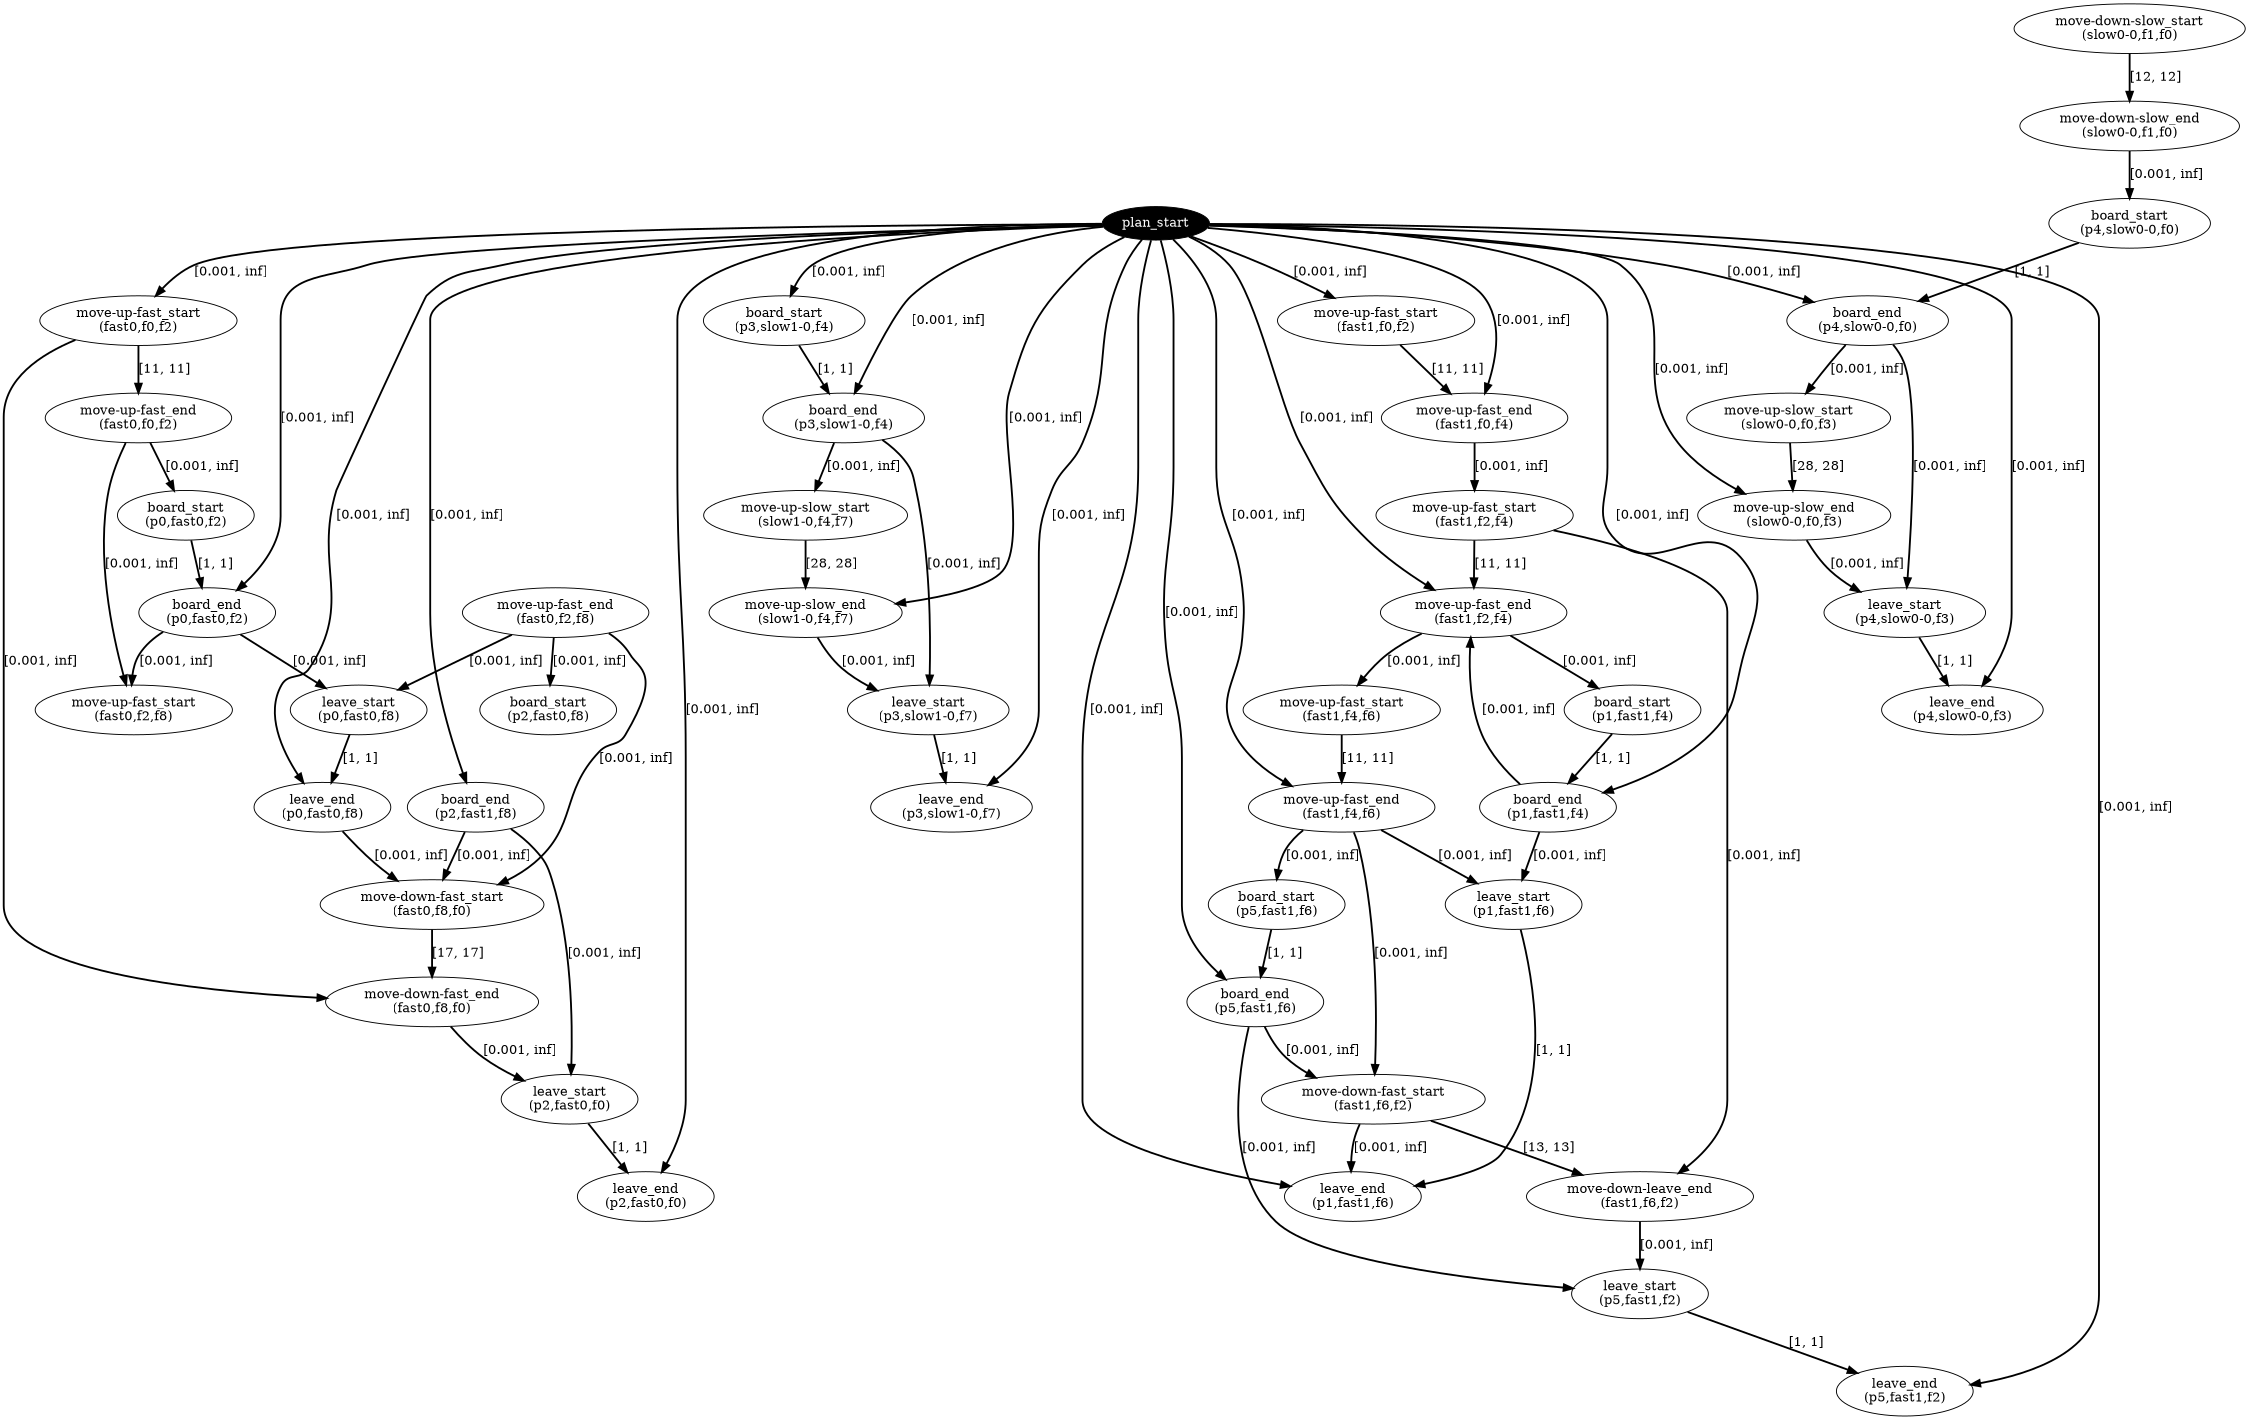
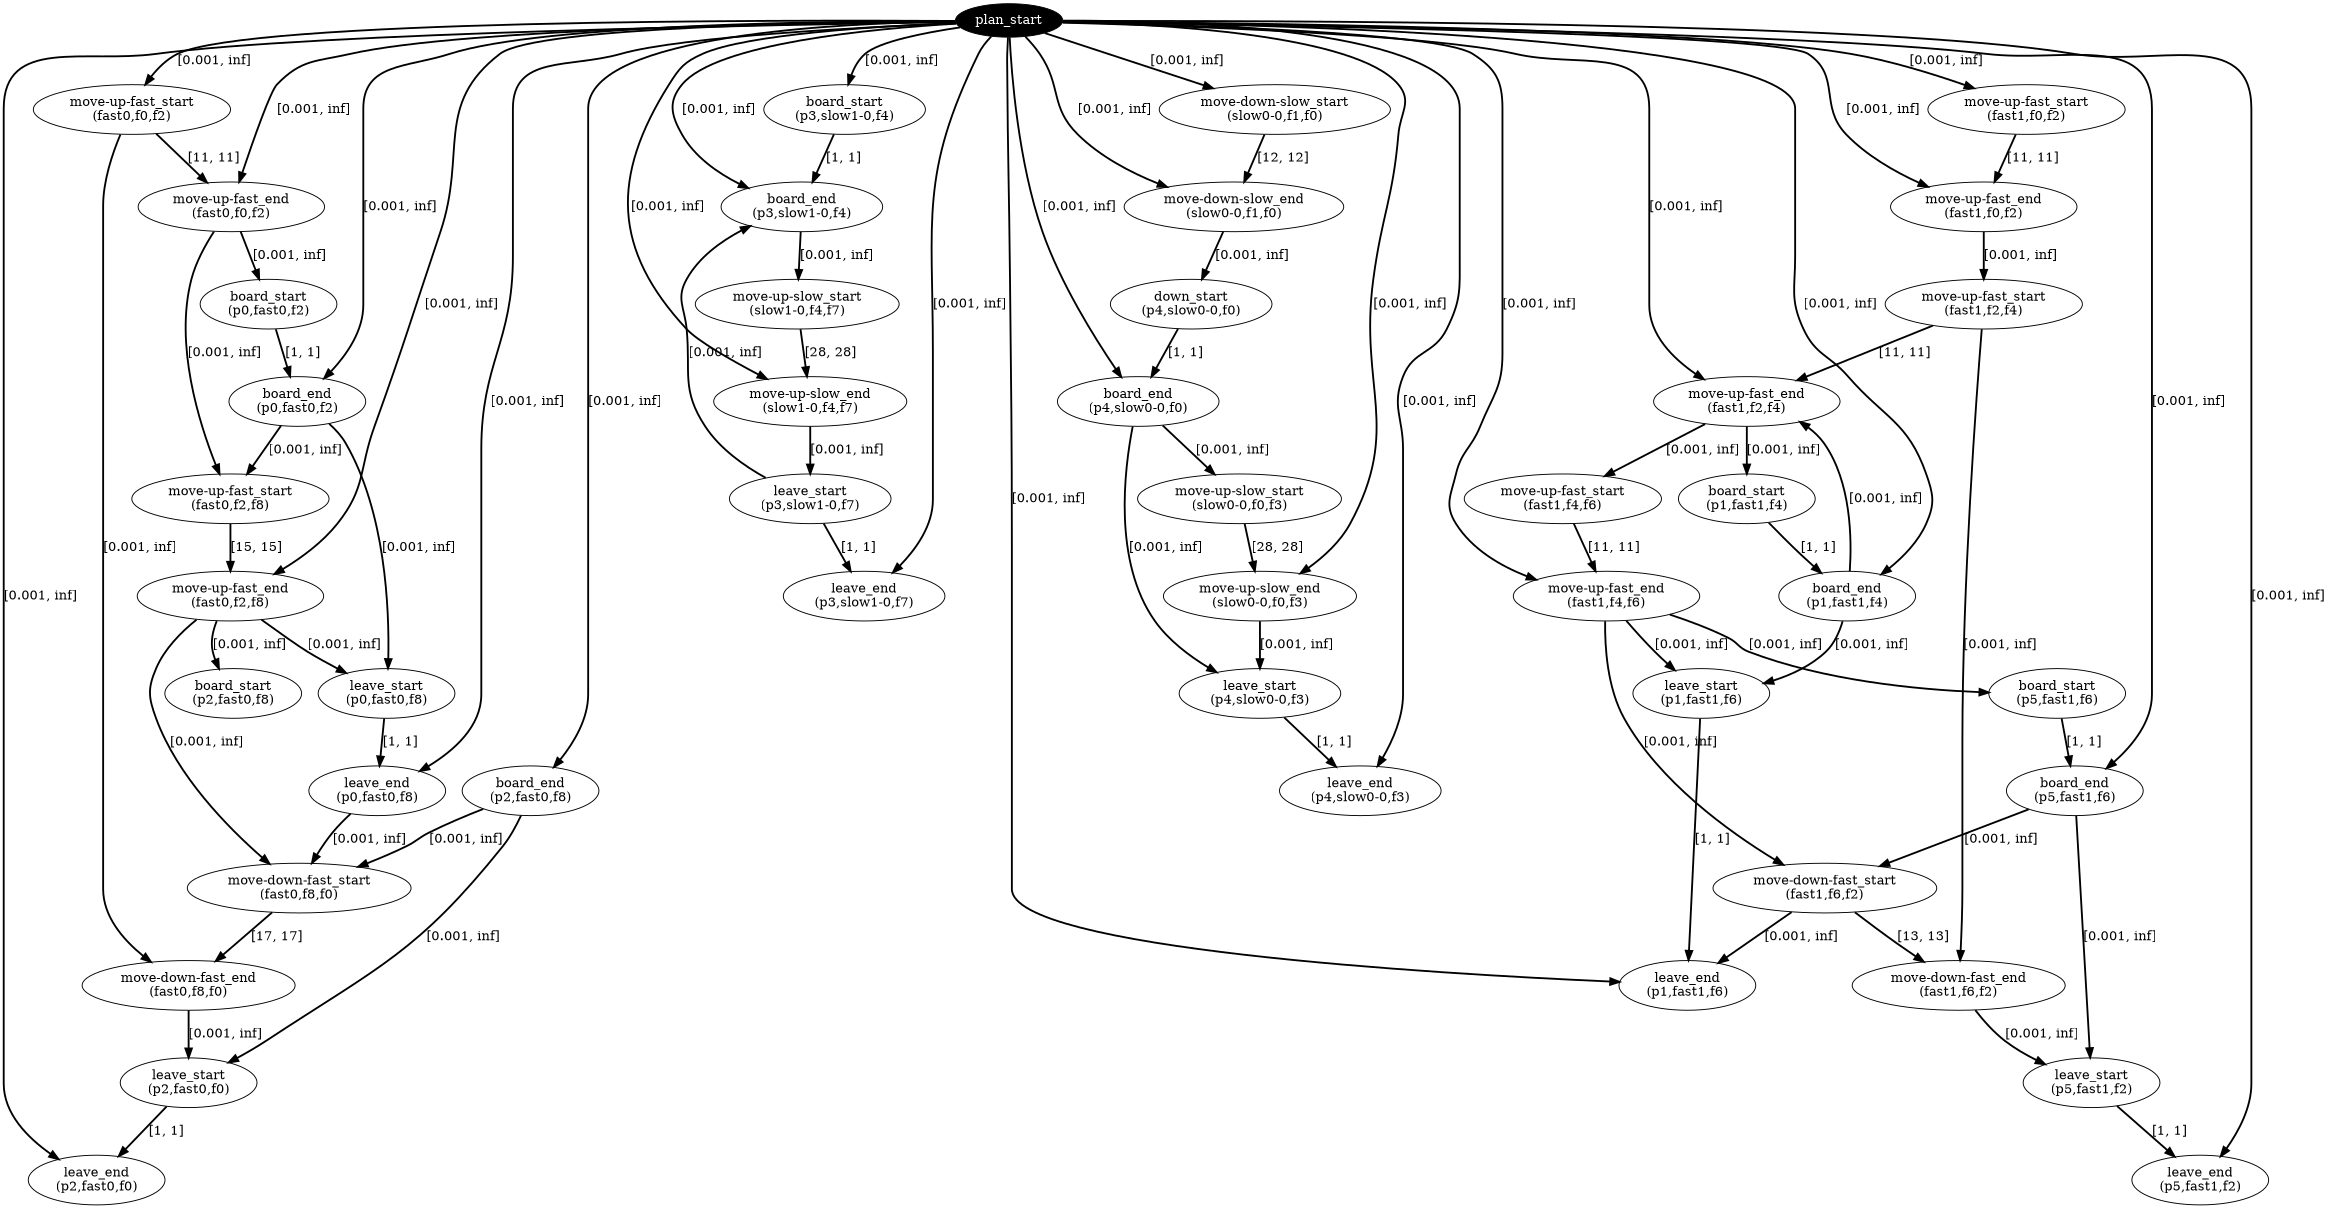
edge "plan_start" -> "move-up-fast_end (fast0,f0,f2)": added, label "[0.001, inf]"
edge "plan_start" -> "move-down-slow_start (slow0-0,f1,f0)": added, label "[0.001, inf]"
edge "plan_start" -> "move-up-fast_end (fast0,f2,f8)": added, label "[0.001, inf]"
edge "plan_start" -> "move-down-slow_end (slow0-0,f1,f0)": added, label "[0.001, inf]"
node "board_start (p4,slow0-0,f0)": label "board_start (p4,slow0-0,f0)" -> "down_start (p4,slow0-0,f0)"
node "move-up-fast_end (fast1,f0,f4)": label "move-up-fast_end (fast1,f0,f4)" -> "move-up-fast_end (fast1,f0,f2)"
edge "move-up-fast_start (fast0,f2,f8)" -> "move-up-fast_end (fast0,f2,f8)": added, label "[15, 15]"
edge "board_end (p3,slow1-0,f4)" -> "leave_start (p3,slow1-0,f7)": reversed
node "board_end (p2,fast1,f8)": label "board_end (p2,fast1,f8)" -> "board_end (p2,fast0,f8)"
node "move-down-leave_end (fast1,f6,f2)": label "move-down-leave_end (fast1,f6,f2)" -> "move-down-fast_end (fast1,f6,f2)"
